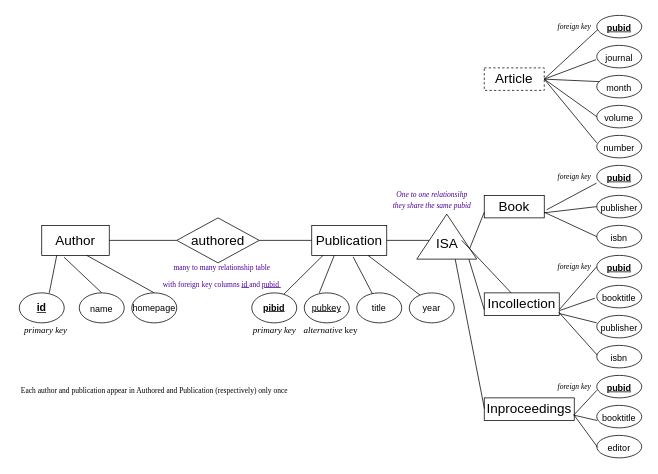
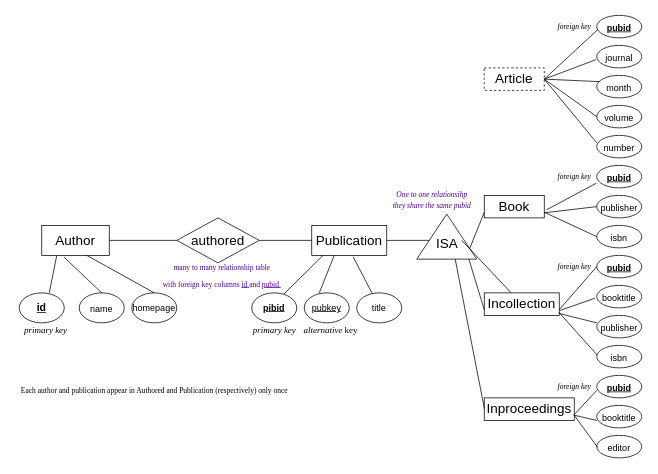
edge "Publication" -- "year": removed
node "year": removed
